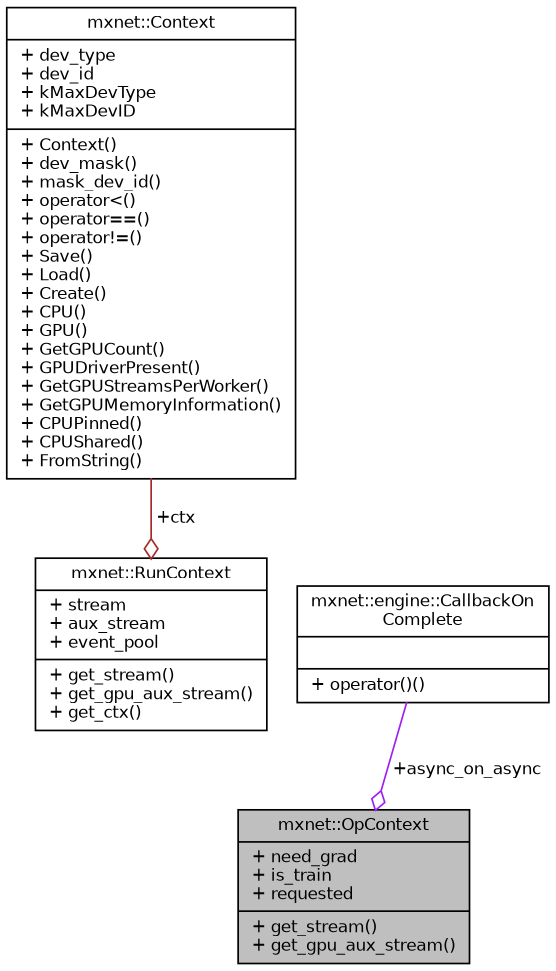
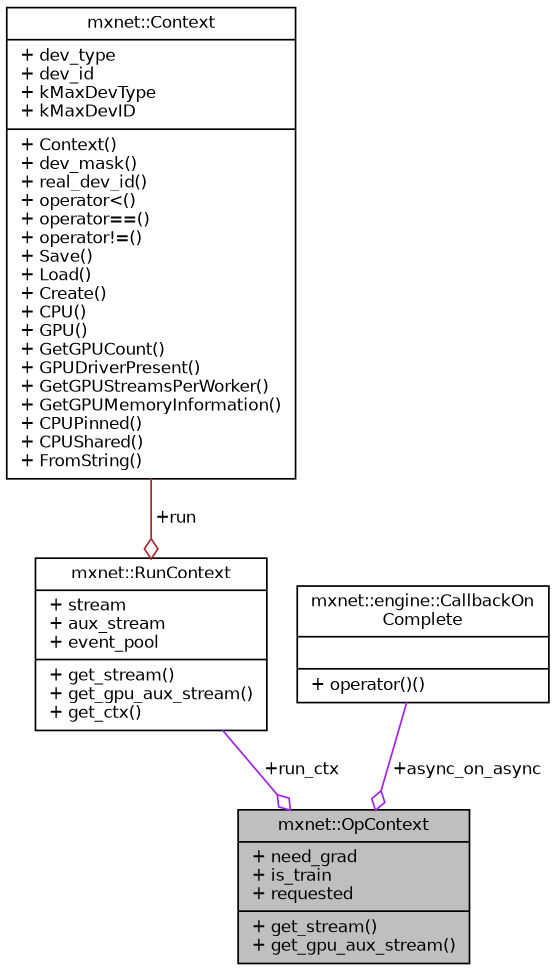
node "mxnet::Context": text "+ mask_dev_id()" -> "+ real_dev_id()"
edge "mxnet::Context" -> "mxnet::RunContext": label " +ctx" -> " +run"
edge "mxnet::RunContext" -> "mxnet::OpContext": added, label "+run_ctx"
